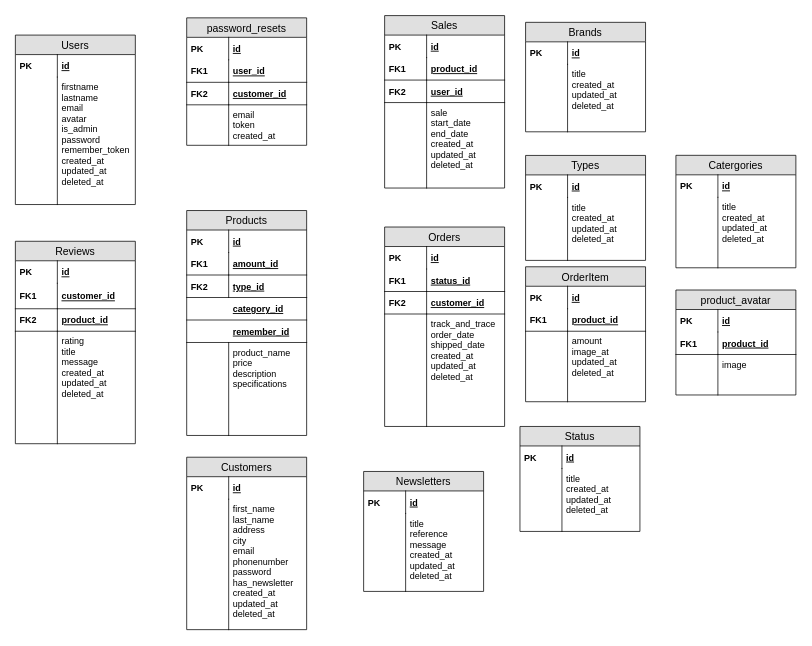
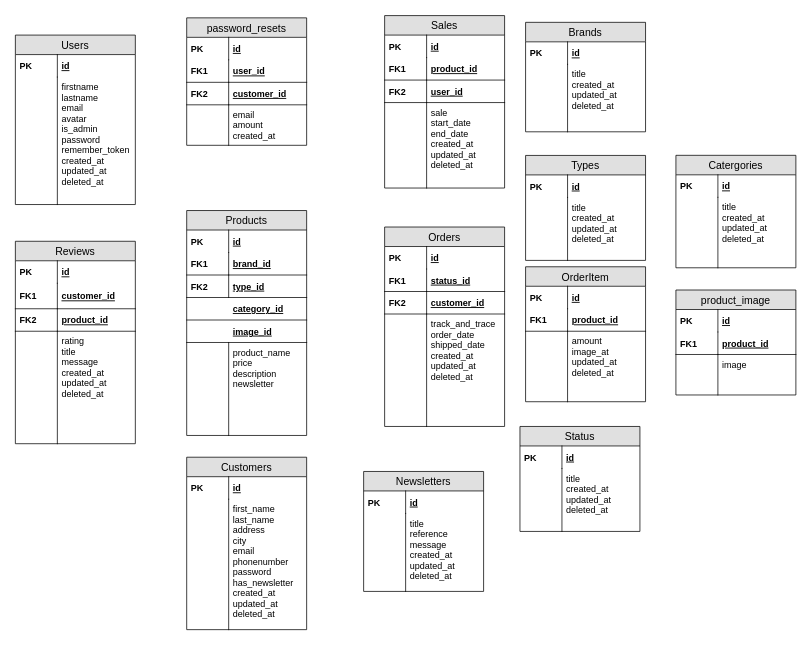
node "email token created_at": label "email token created_at" -> "email amount created_at"
node "amount_id": label "amount_id" -> "brand_id"
node "product_avatar": label "product_avatar" -> "product_image"
node "remember_id": label "remember_id" -> "image_id"
node "product_name price description specifications": label "product_name price description specifications" -> "product_name price description newsletter"
